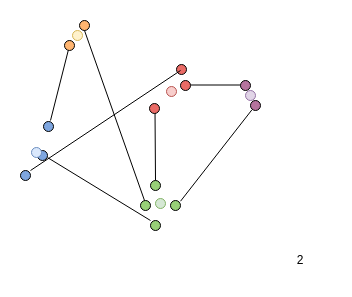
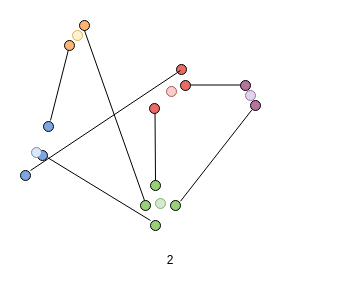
node "2": moved (301, 261) -> (171, 261)
